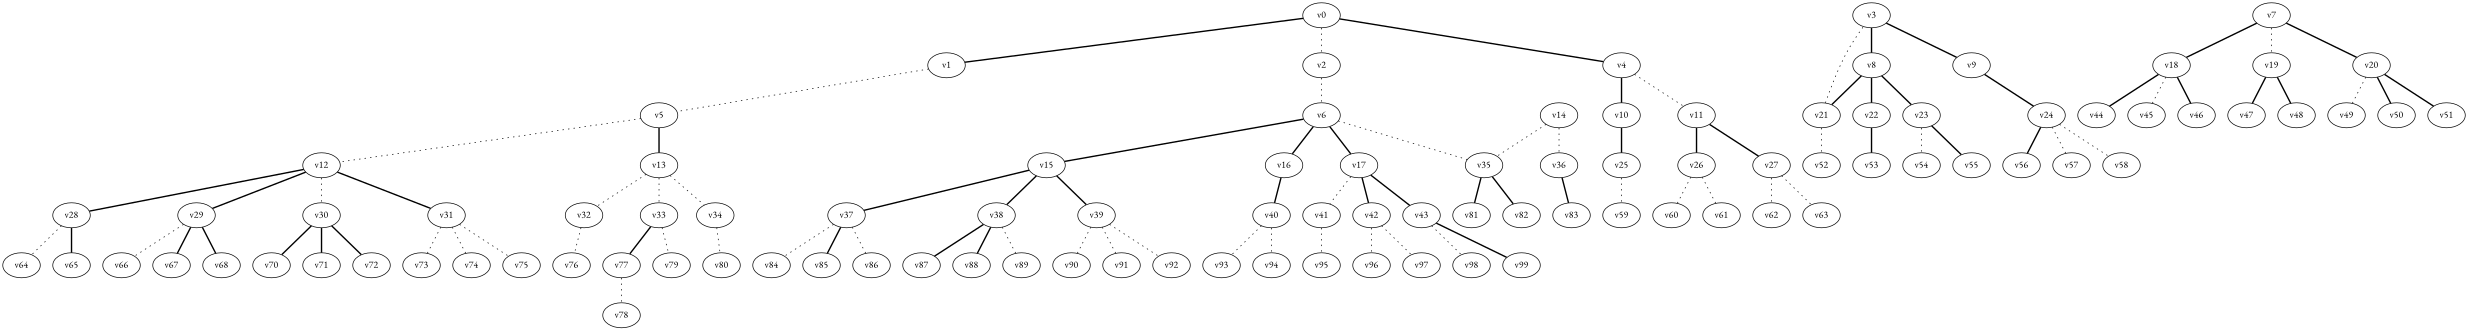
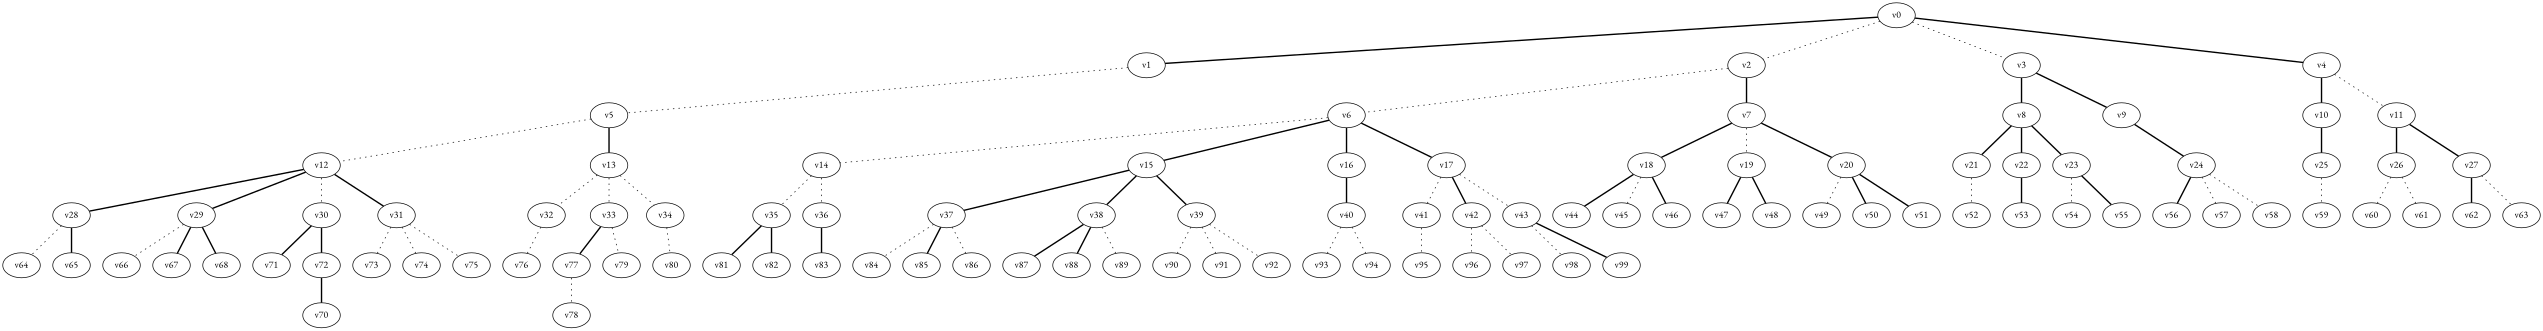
edge "v3" -- "v21": now "v3" -- "v0"
edge "v2" -- "v7": added
edge "v6" -- "v35": now "v6" -- "v14"
edge "v17" -- "v43": style bold -> dotted
edge "v27" -- "v62": style dotted -> bold
edge "v30" -- "v70": now "v72" -- "v70"
